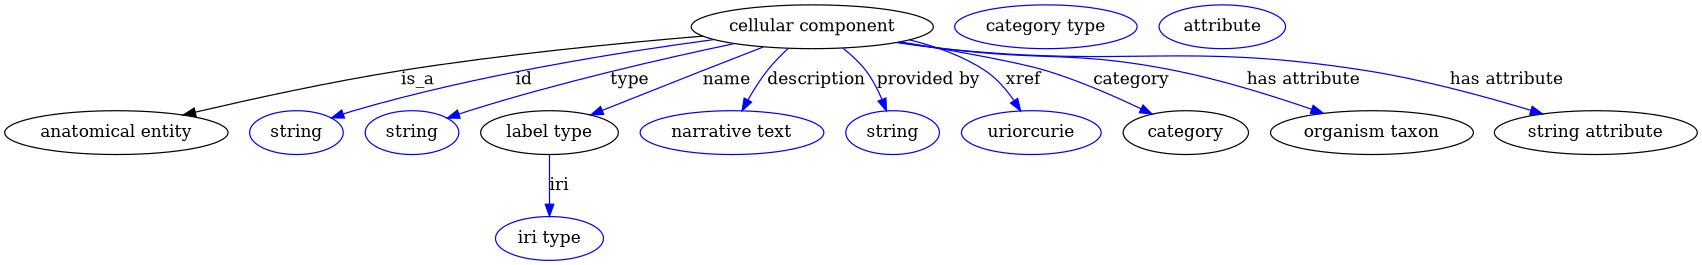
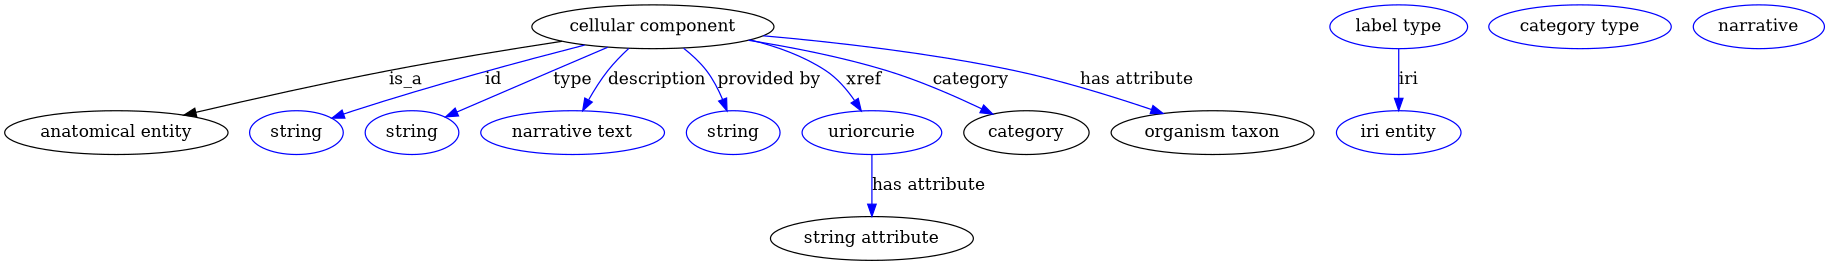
node "attribute": label "attribute" -> "narrative"
edge "cellular component" -> "string attribute": now "uriorcurie" -> "string attribute"
edge "cellular component" -> "label type": removed, label "name"
node "label type": color black -> blue
node "iri type": label "iri type" -> "iri entity"
